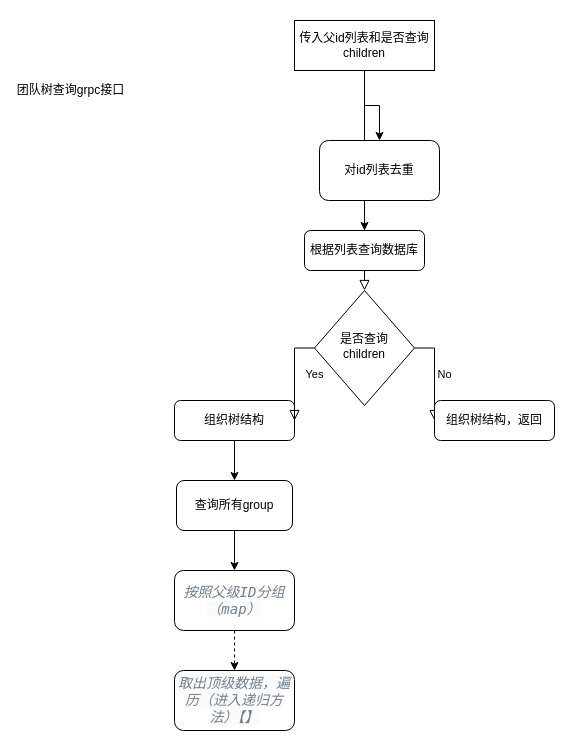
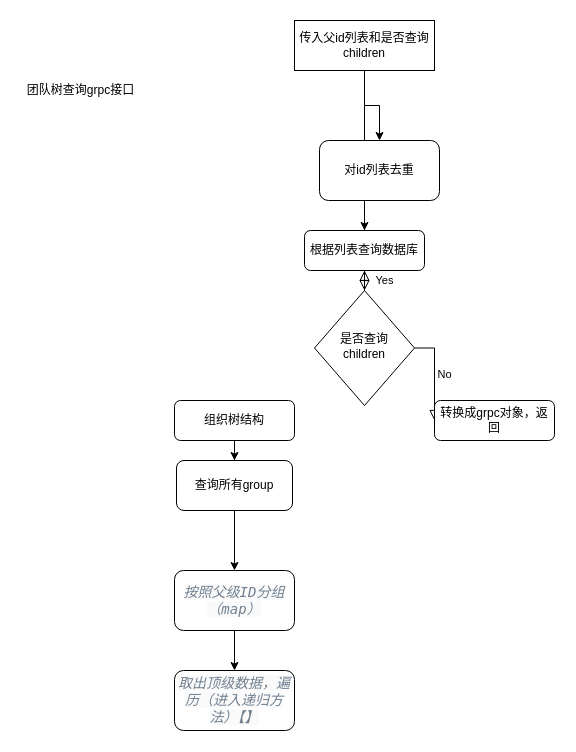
node "团队树查询grpc接口": moved (71, 91) -> (81, 91)
edge "是否查询children" -> "组织树结构": now "是否查询children" -> "根据列表查询数据库"
node "组织树结构，返回": label "组织树结构，返回" -> "转换成grpc对象，返回"
node "查询所有group": moved (235, 506) -> (235, 486)
edge "按照父级ID分组（map）" -> "取出顶级数据，遍历（进入递归方法）【】": style dashed -> solid
